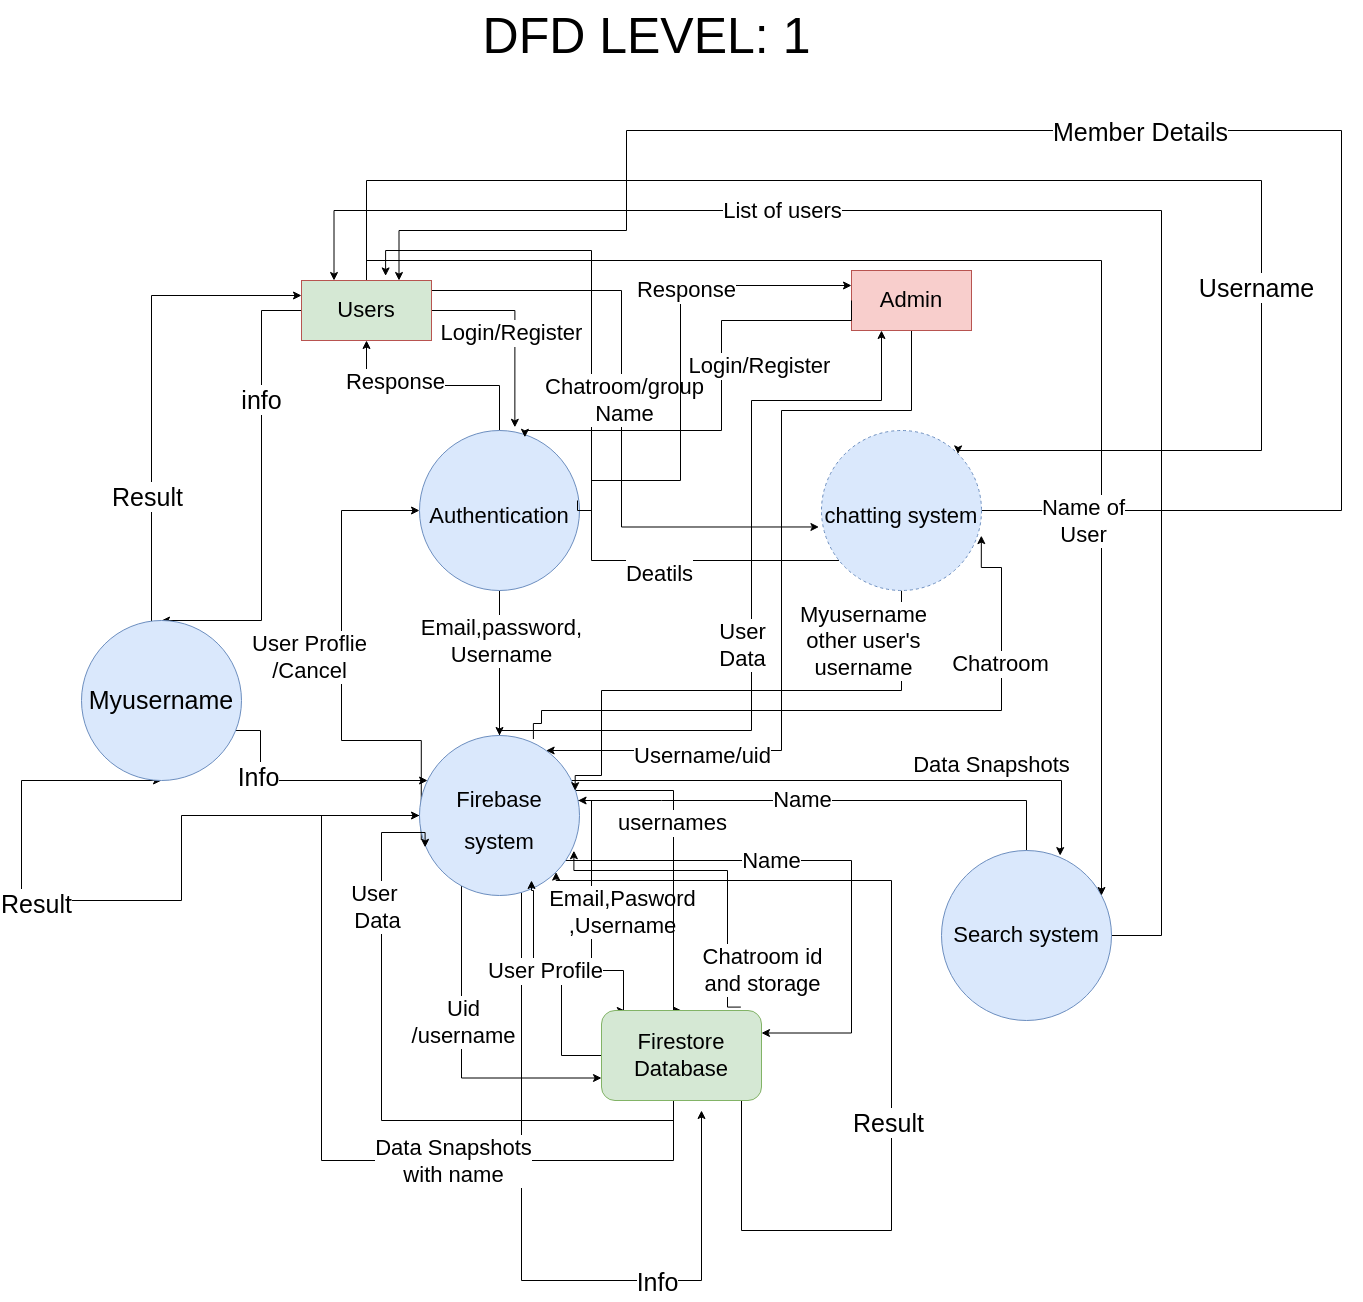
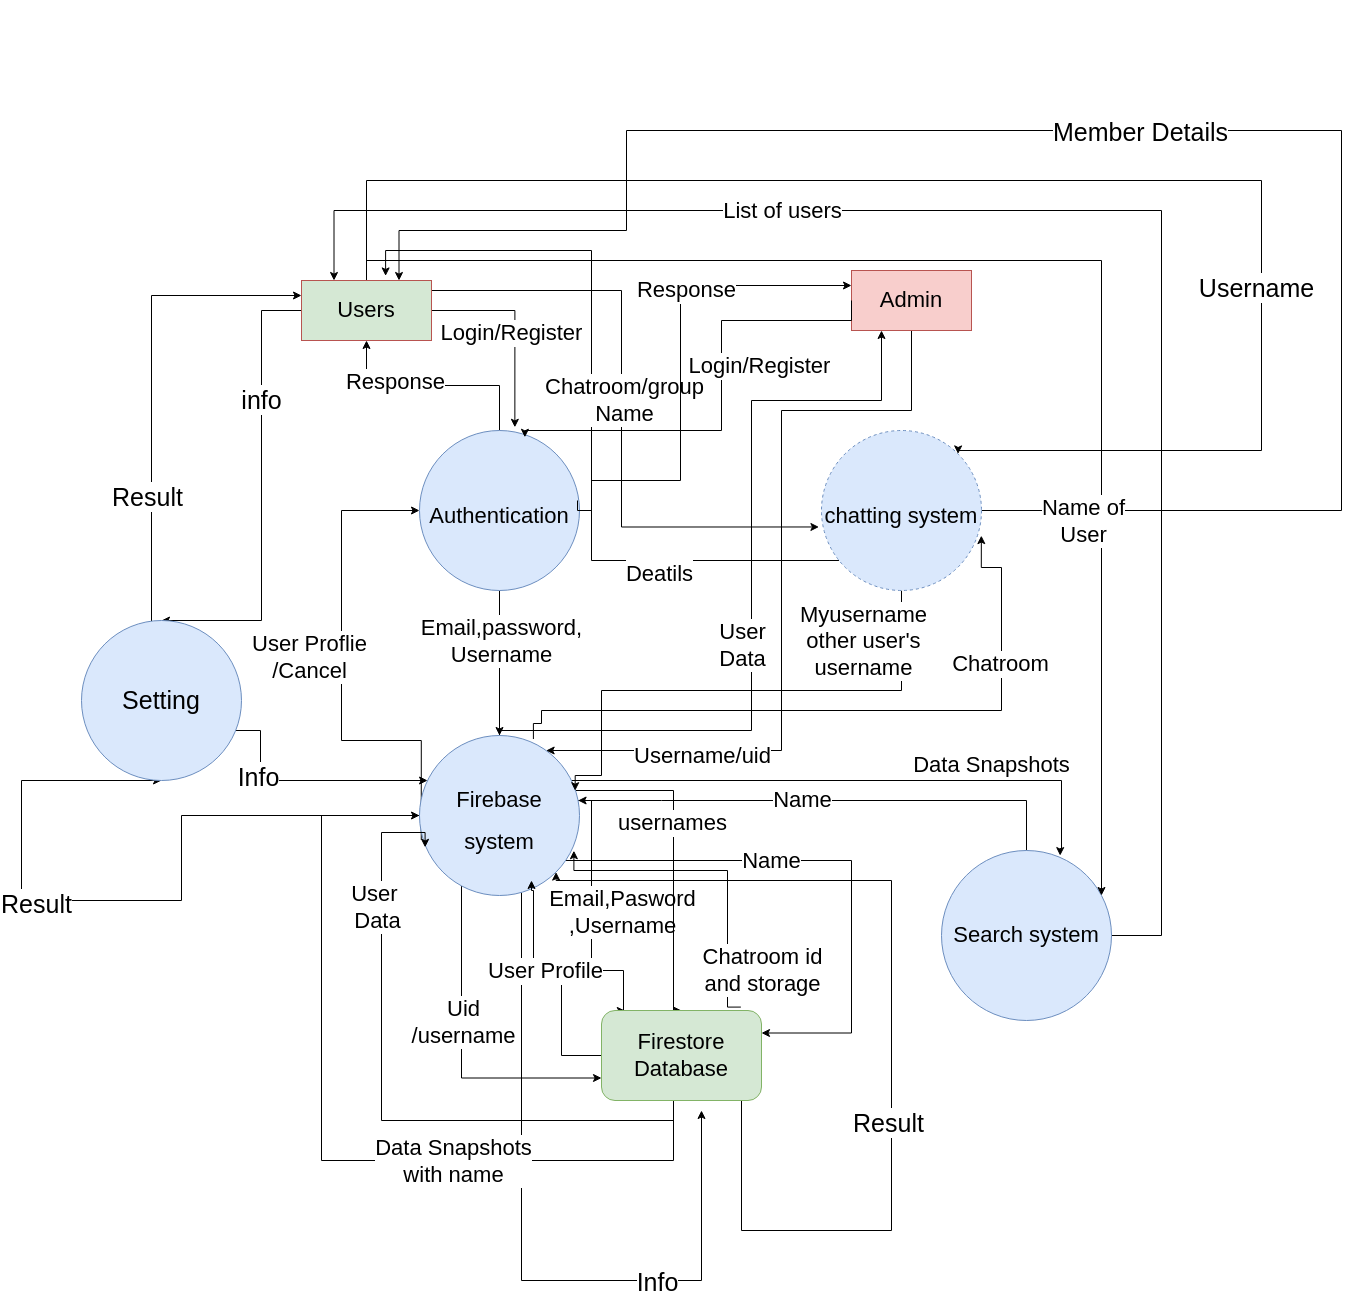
node "DFD LEVEL: 1": removed
node "Myusername": label "Myusername" -> "Setting"
